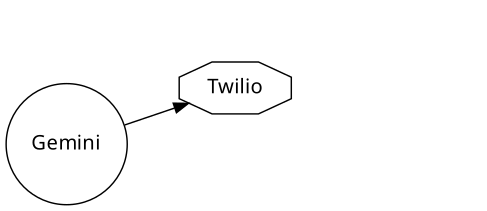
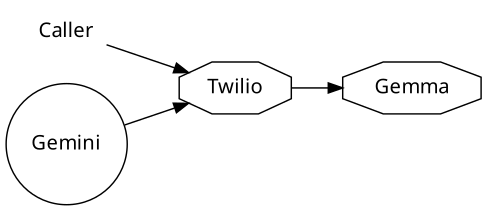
node "Caller": added
node "Gemma": added
